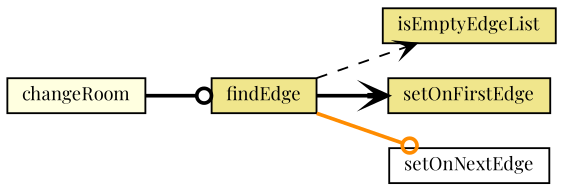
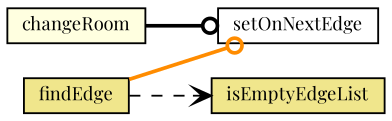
edge "changeRoom" -> "findEdge": now "changeRoom" -> "setOnNextEdge"
node "setOnFirstEdge": removed
